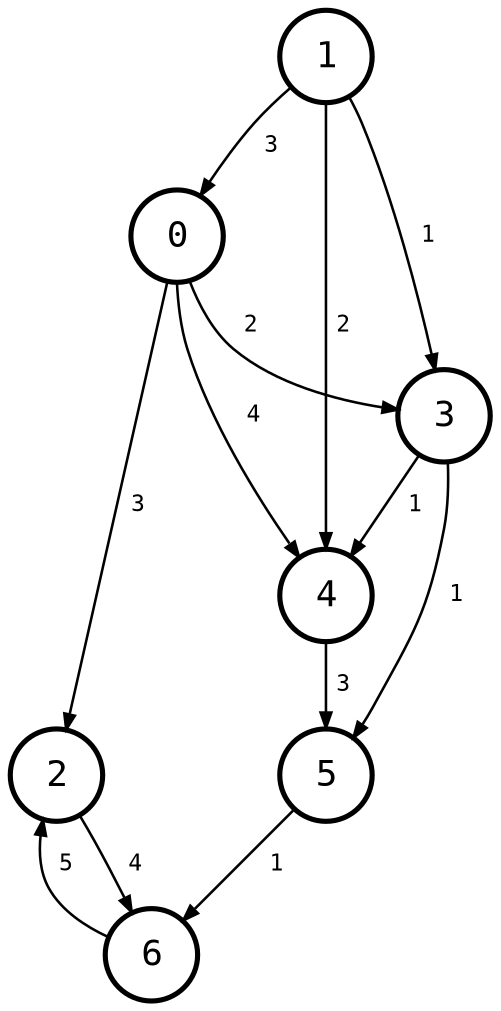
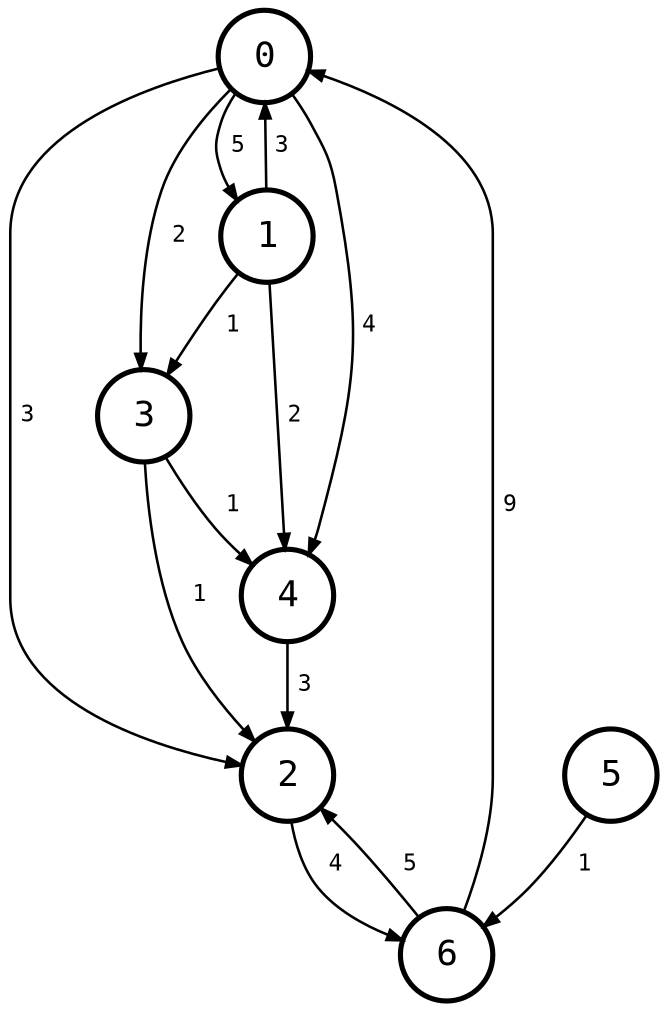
edge "0" -> "1": added, label "5"
edge "6" -> "0": added, label "9"
edge "3" -> "5": now "3" -> "2"
edge "4" -> "5": now "4" -> "2"
